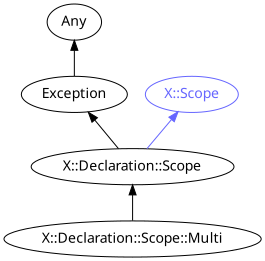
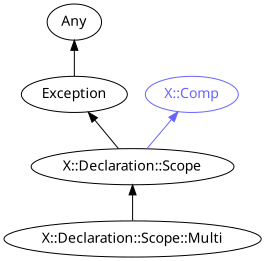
node "X::Scope": label "X::Scope" -> "X::Comp"
